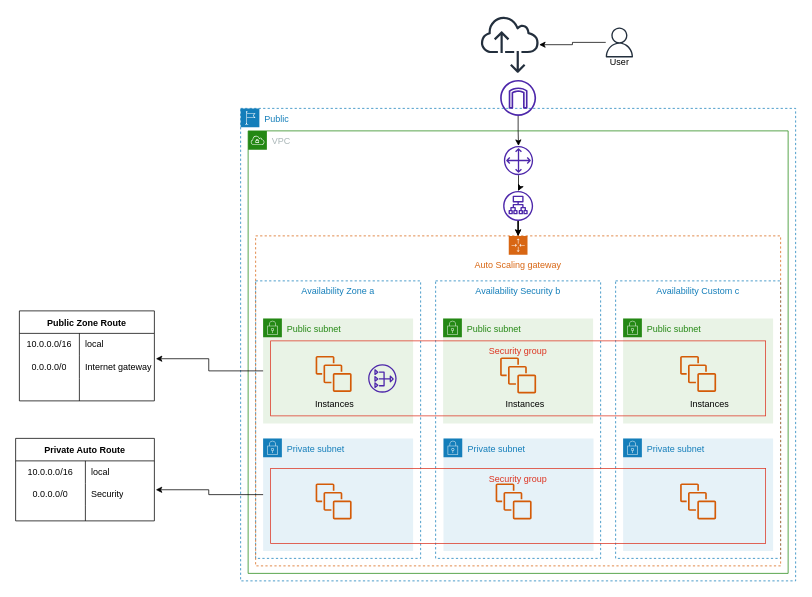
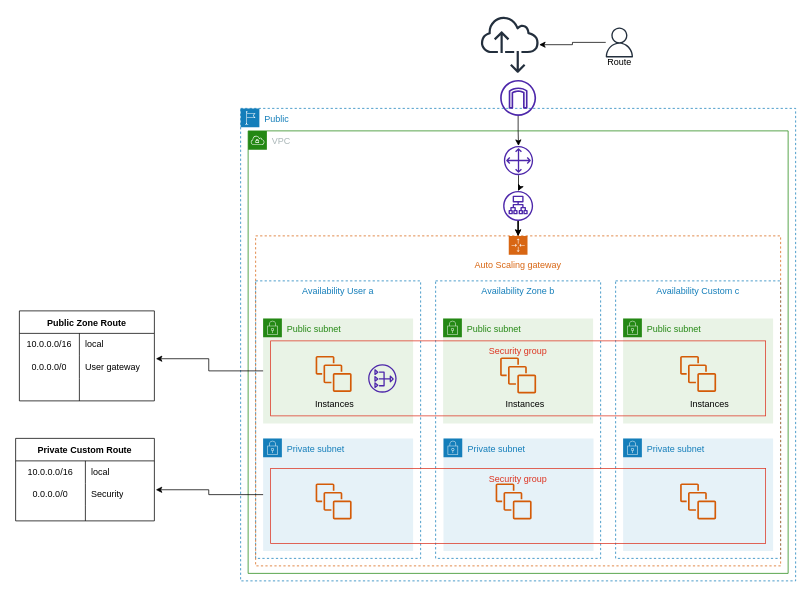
node "User": label "User" -> "Route"
node "Availability Zone a": label "Availability Zone a" -> "Availability User a"
node "Availability Security b": label "Availability Security b" -> "Availability Zone b"
node "Internet gateway": label "Internet gateway" -> "User gateway"
node "Private Auto Route": label "Private Auto Route" -> "Private Custom Route"
